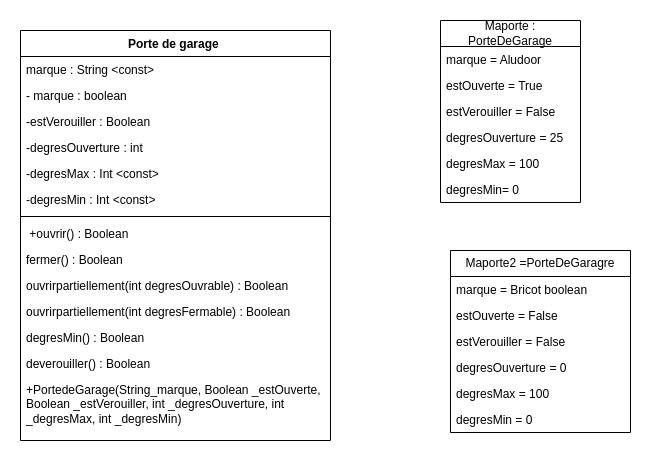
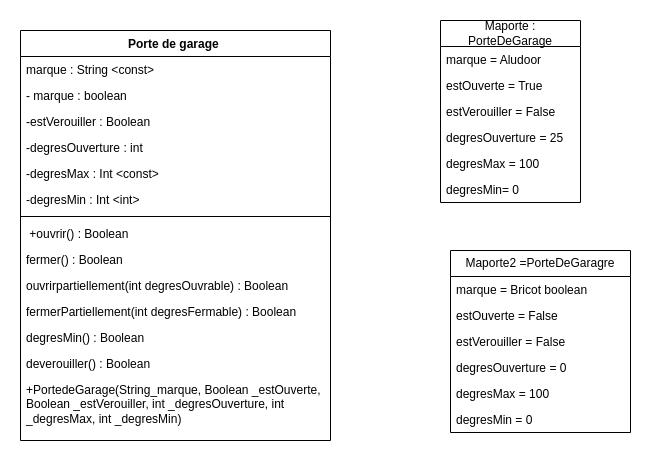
node "-degresMin : Int <const>": label "-degresMin : Int <const>" -> "-degresMin : Int <int>"
node "ouvrirpartiellement(int degresFermable) : Boolean": label "ouvrirpartiellement(int degresFermable) : Boolean" -> "fermerPartiellement(int degresFermable) : Boolean"
